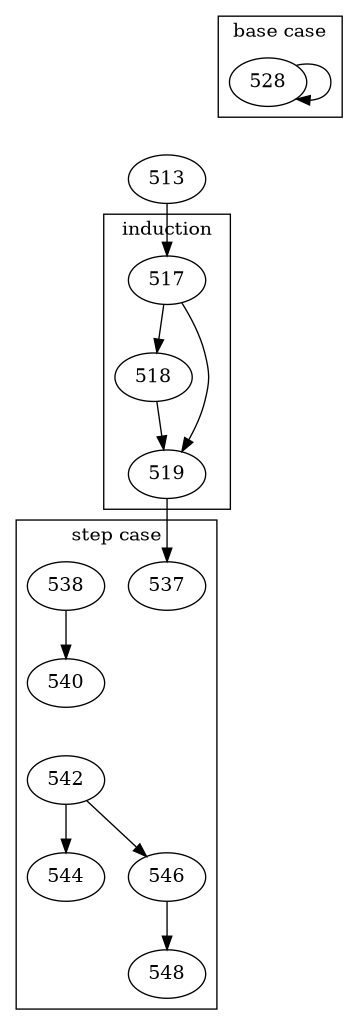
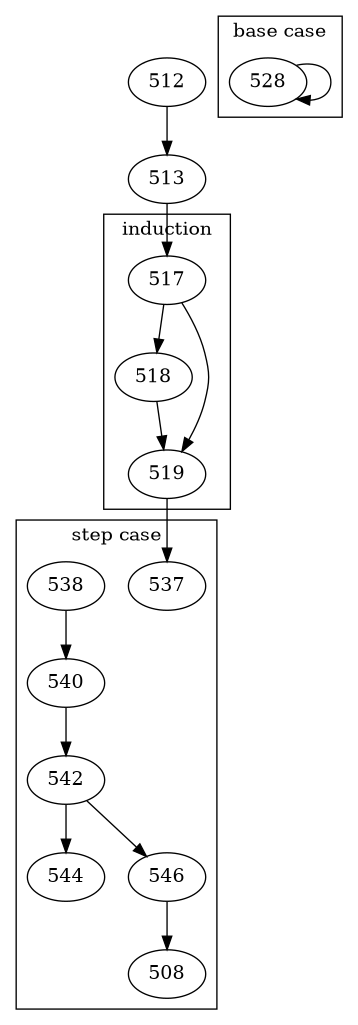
node "512": added
edge "540" -> "542": added
node "548": label "548" -> "508"
